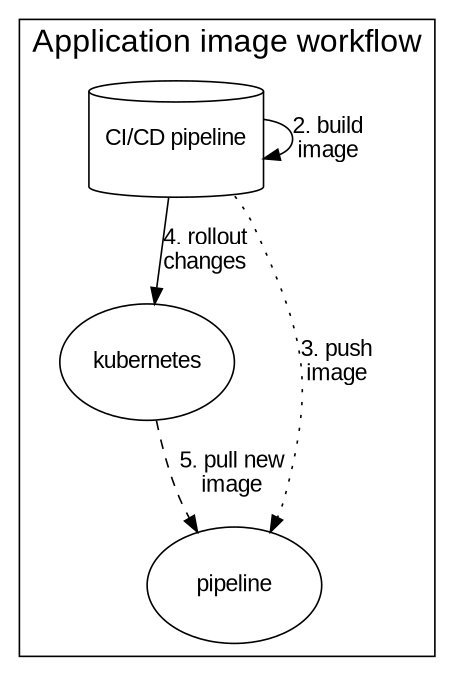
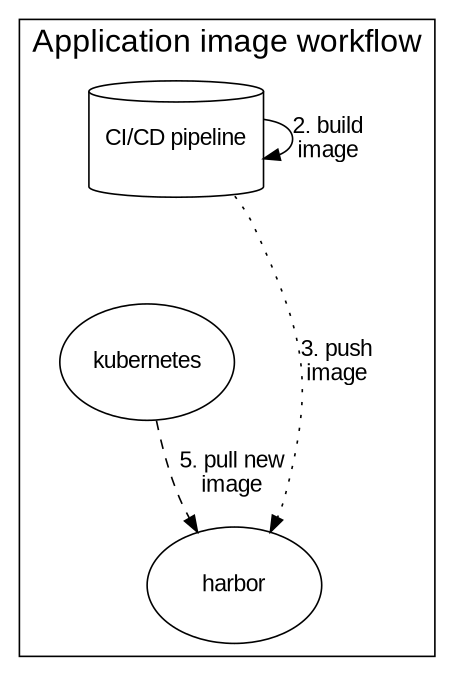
edge "CI/CD pipeline" -> "kubernetes": removed, label "4. rollout changes"
node "pipeline": label "pipeline" -> "harbor"
